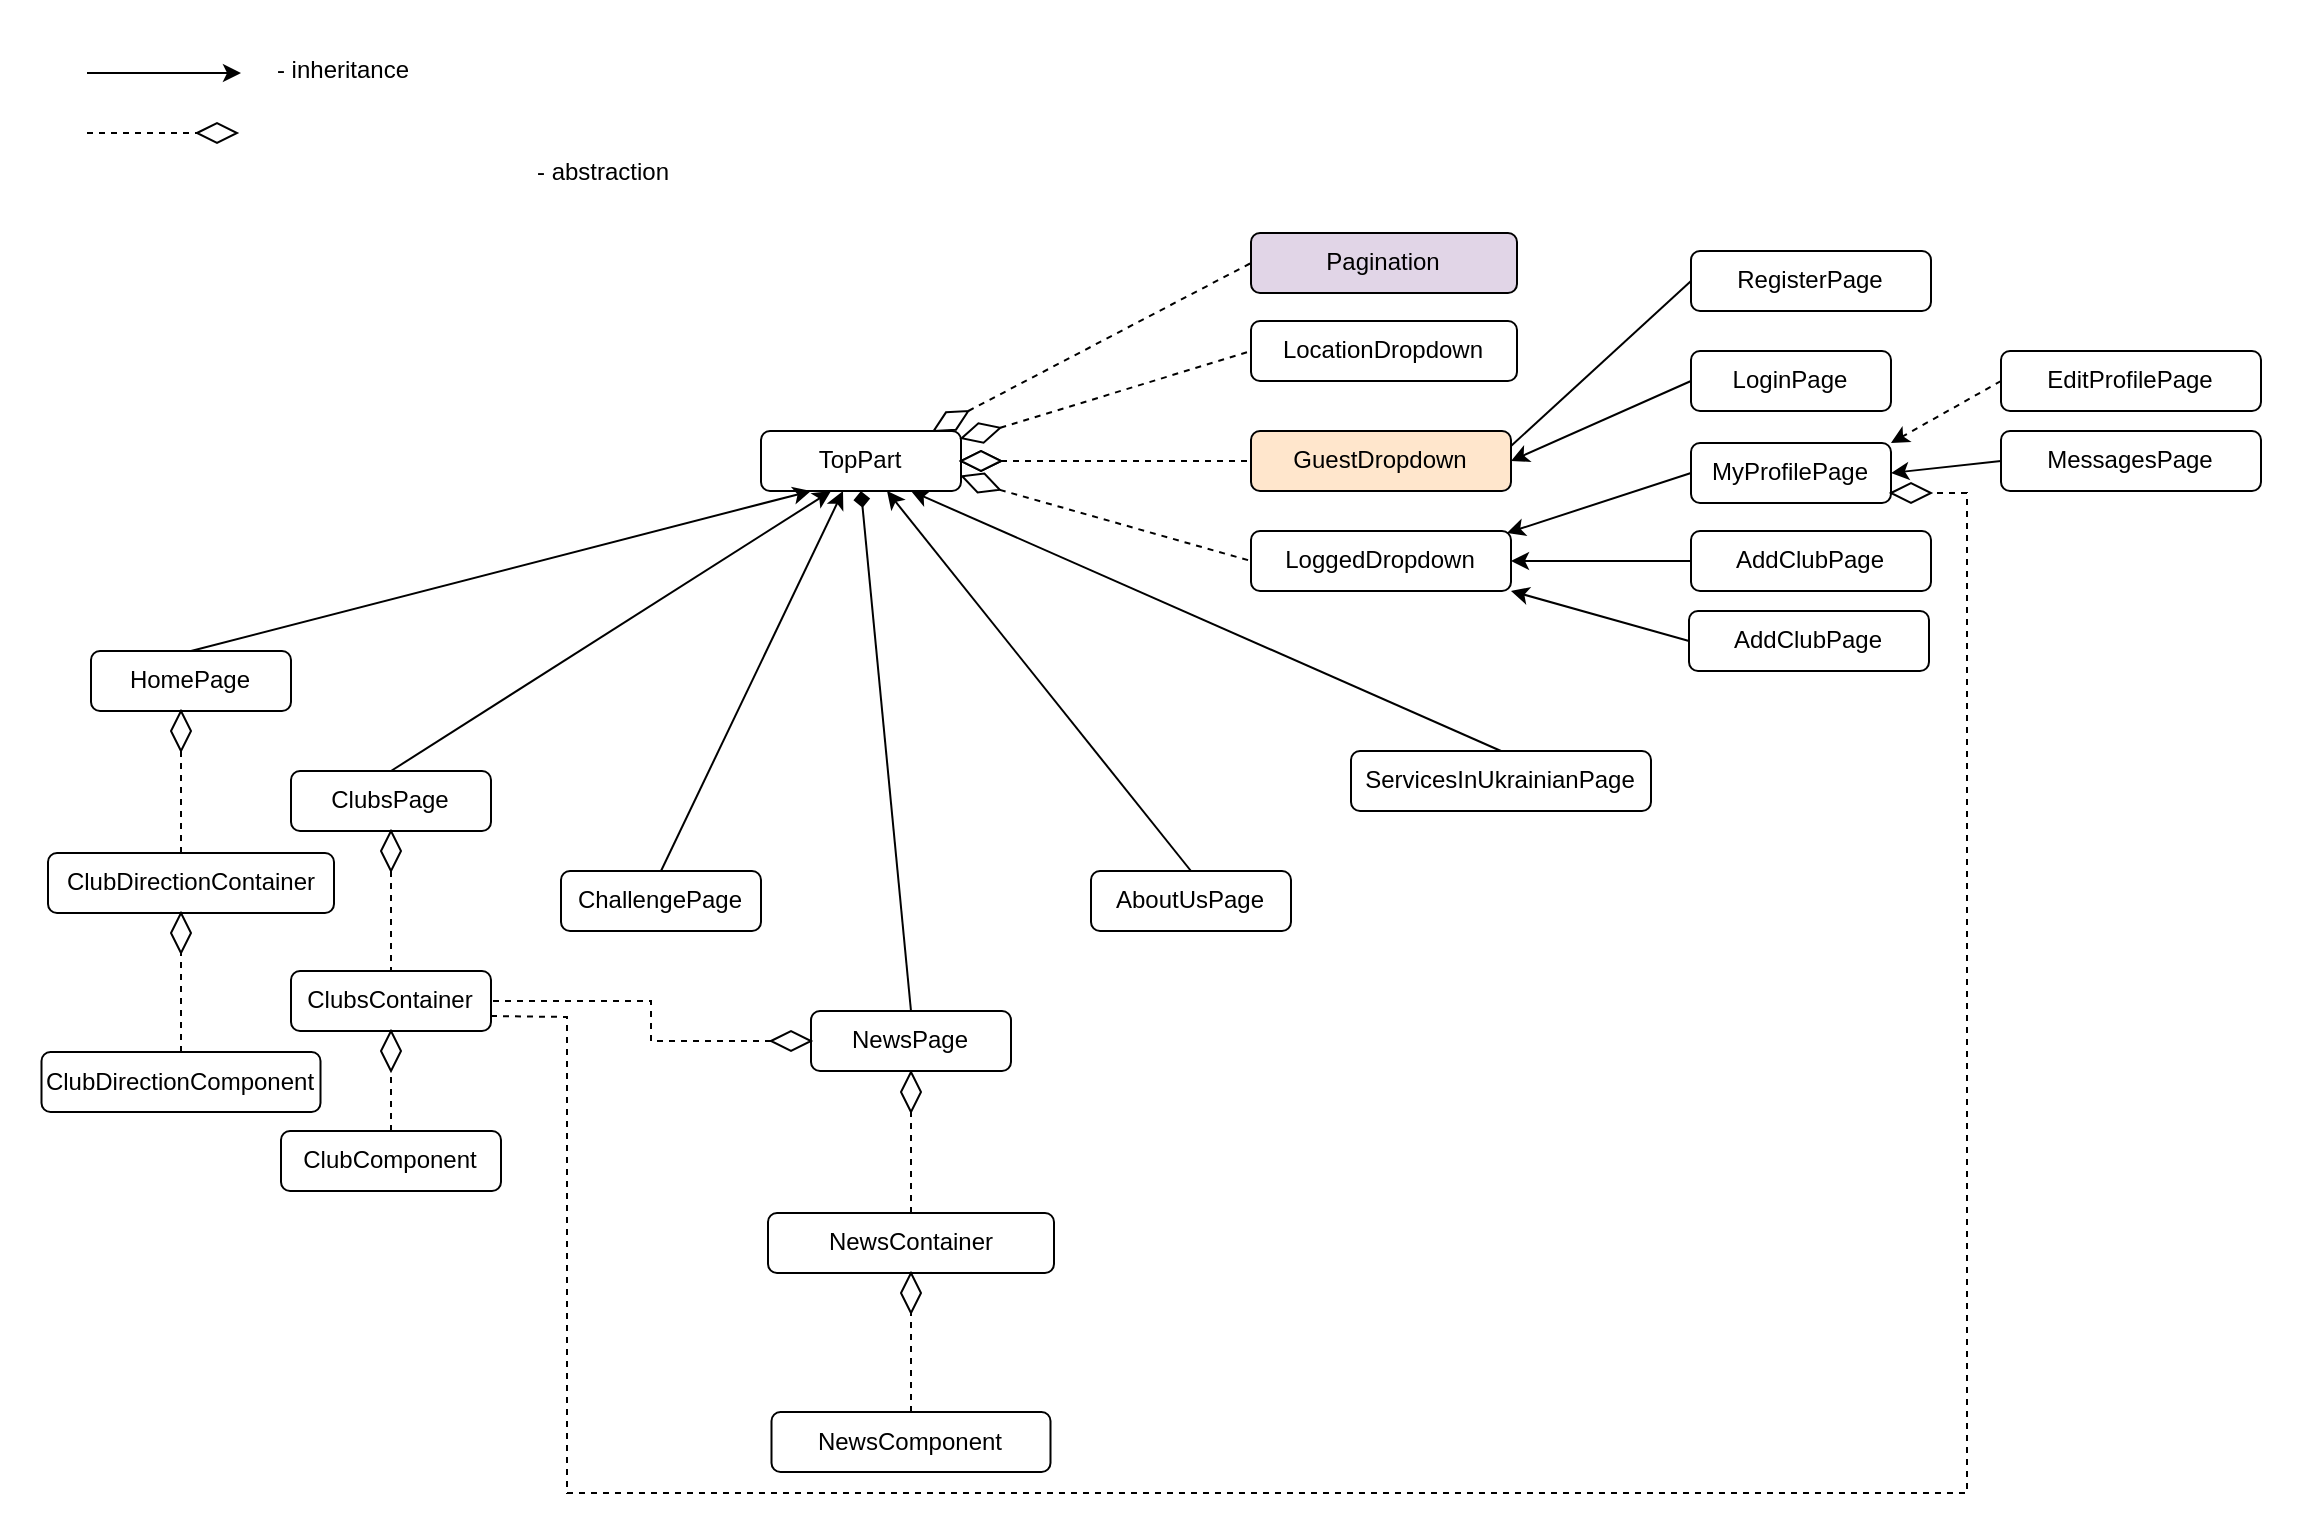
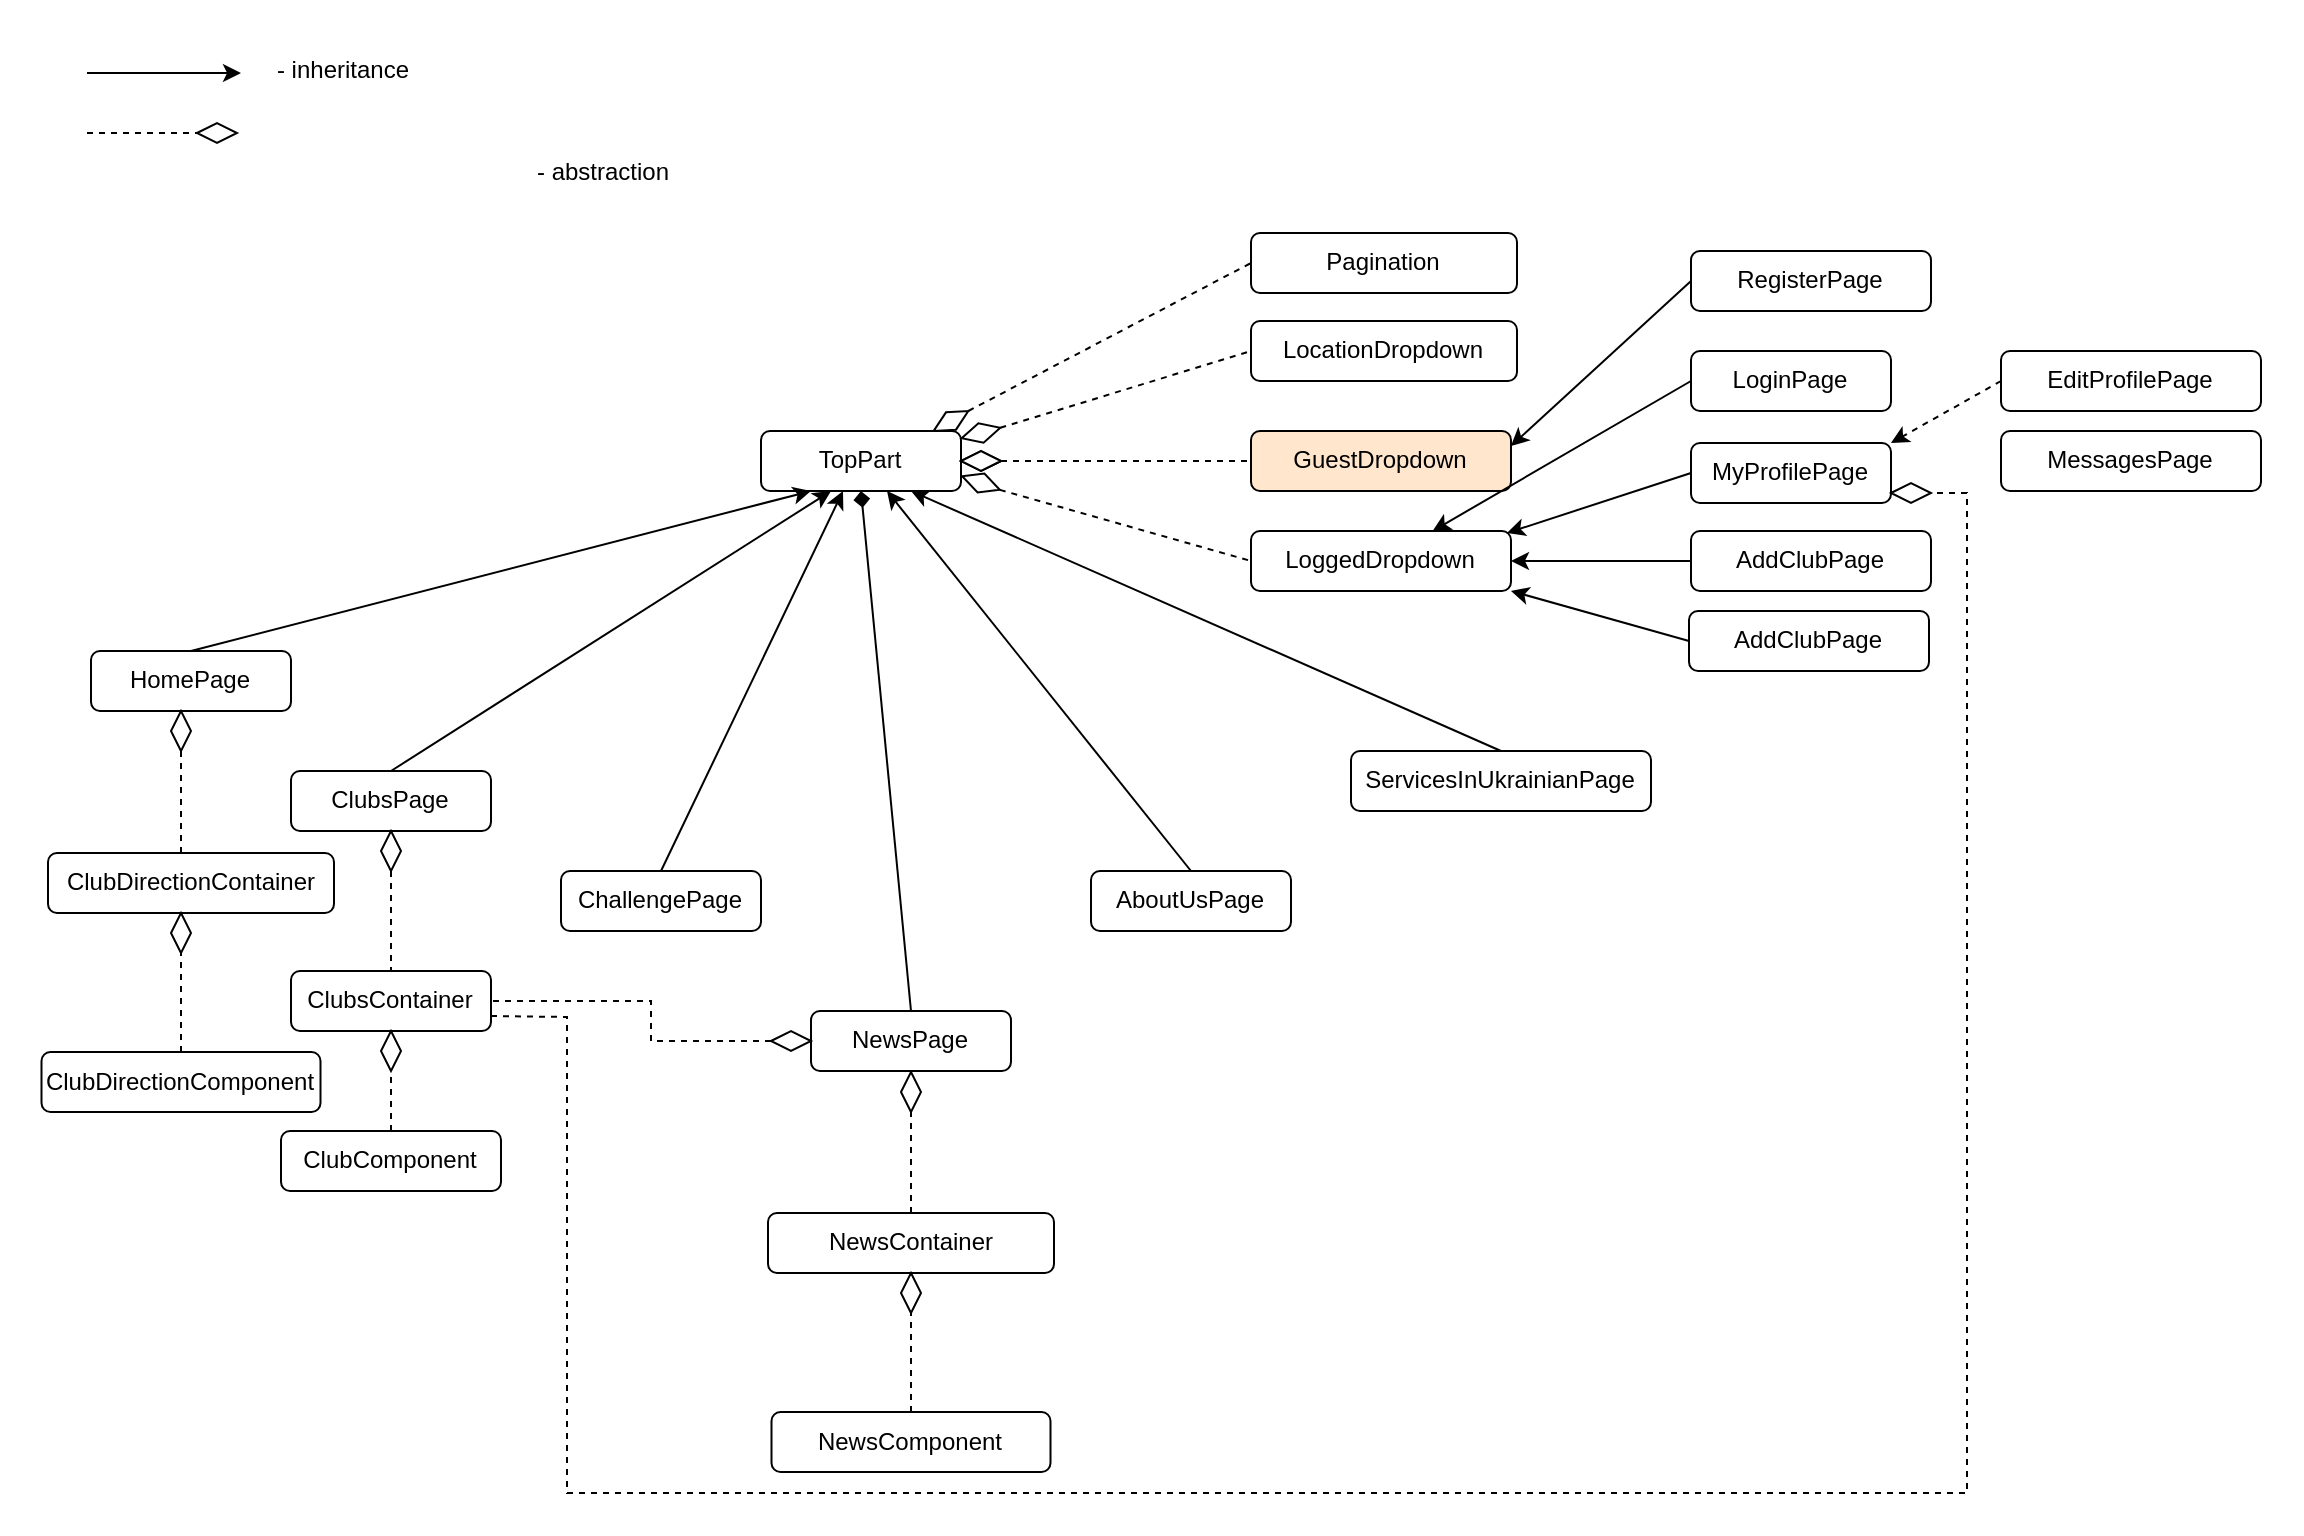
node "Pagination": fillcolor #e1d5e7 -> #ffffff
edge "LoginPage" -> "GuestDropdown": now "LoginPage" -> "LoggedDropdown"
edge "RegisterPage" -- "GuestDropdown": arrowhead none -> classic
edge "MessagesPage" -> "MyProfilePage": removed
